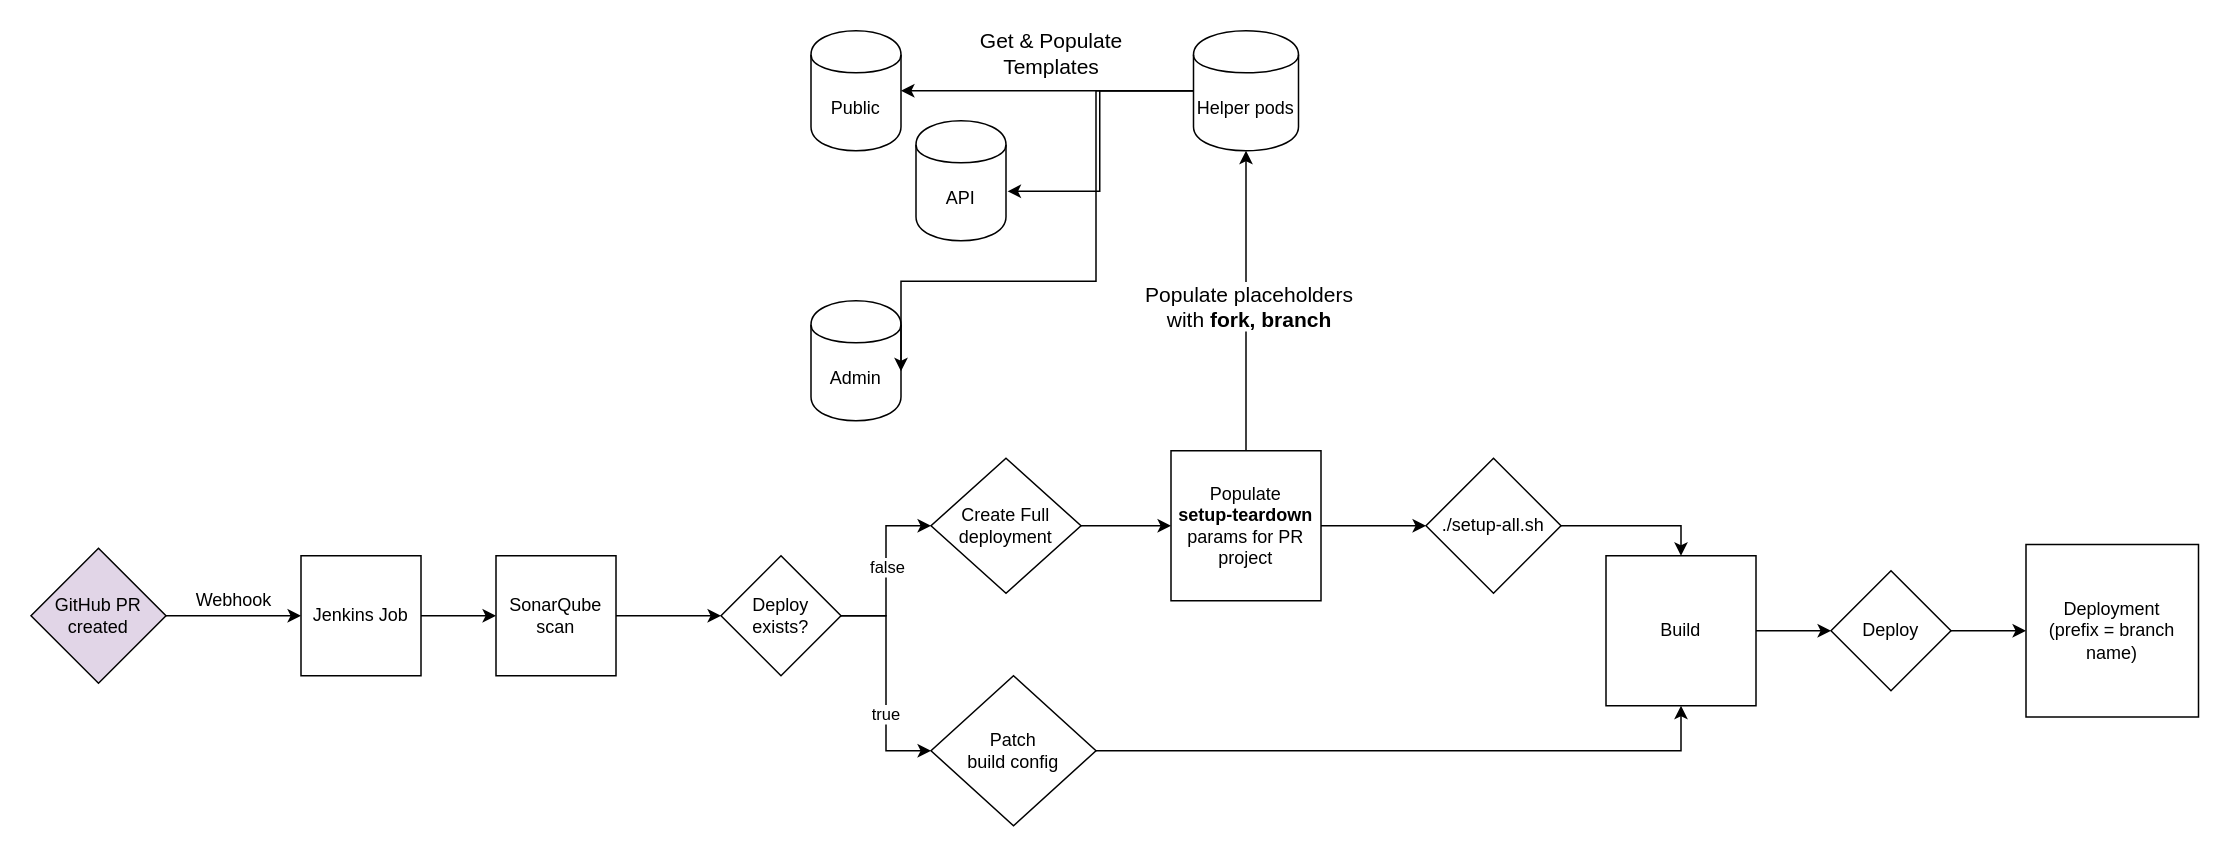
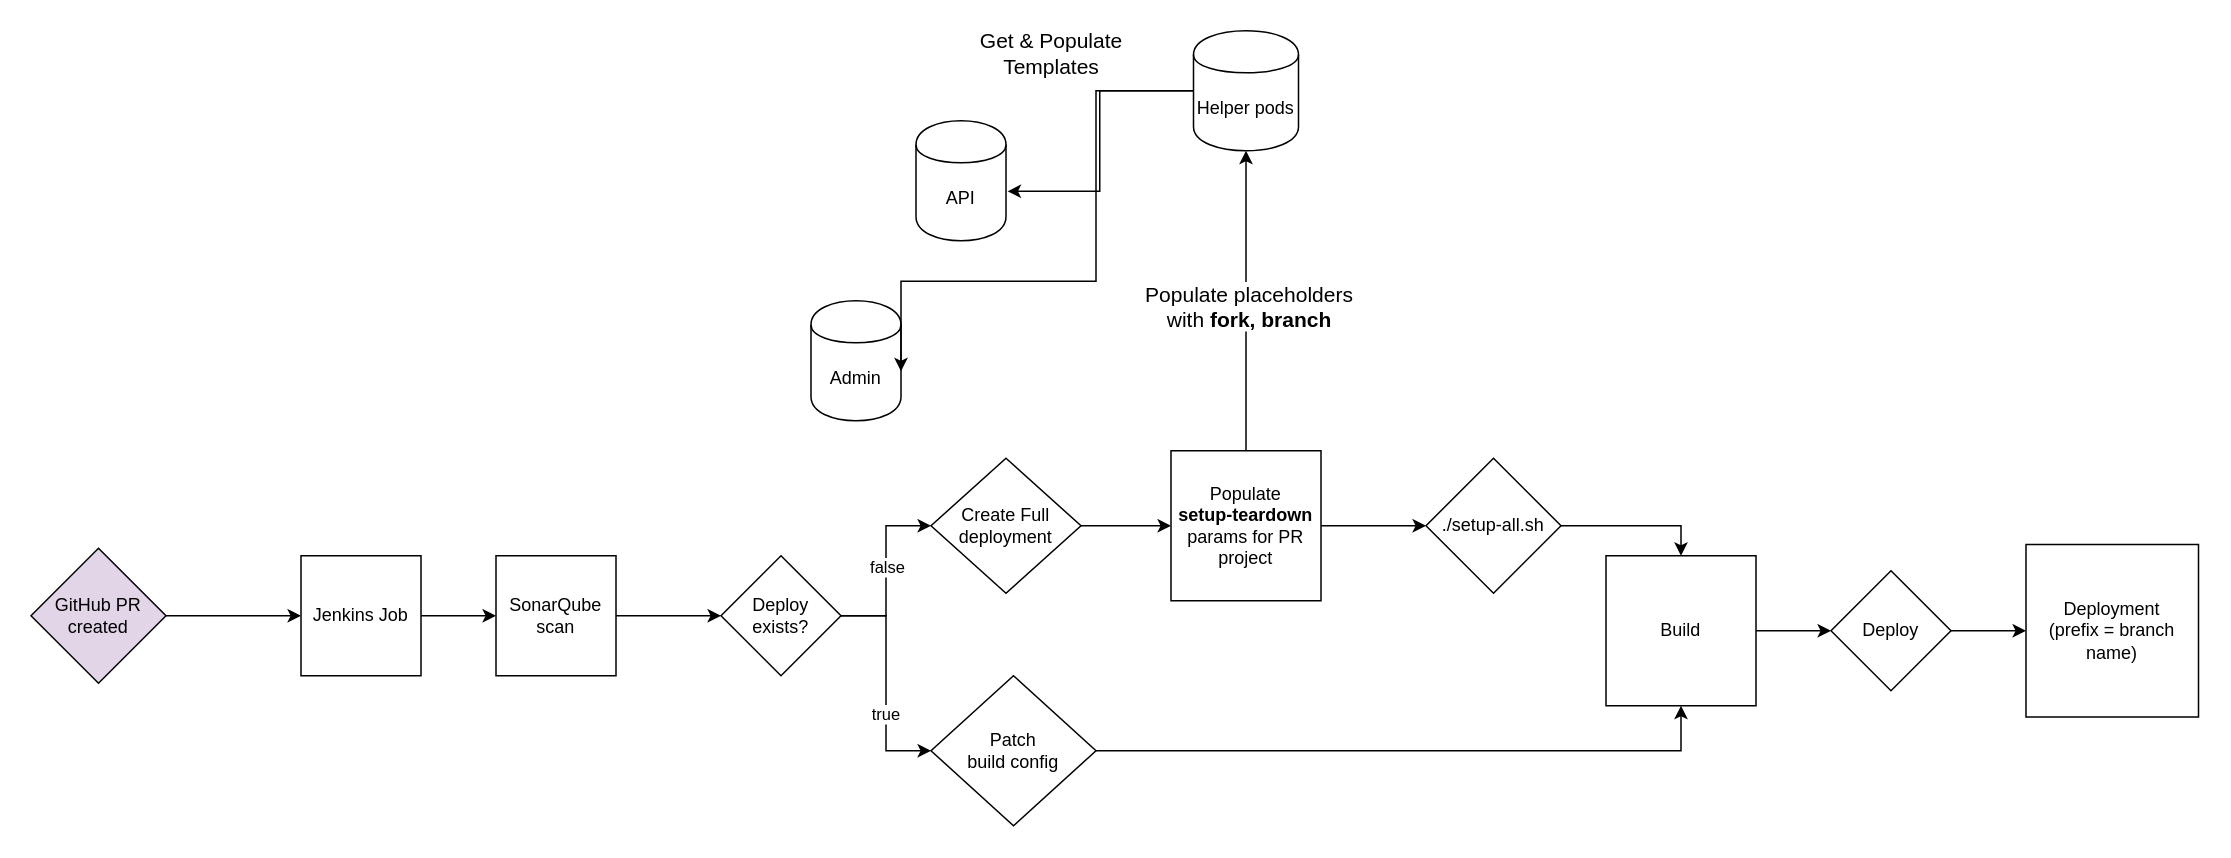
node "Public": removed
edge "Helper pods" -> "Public": removed
node "Webhook": removed
